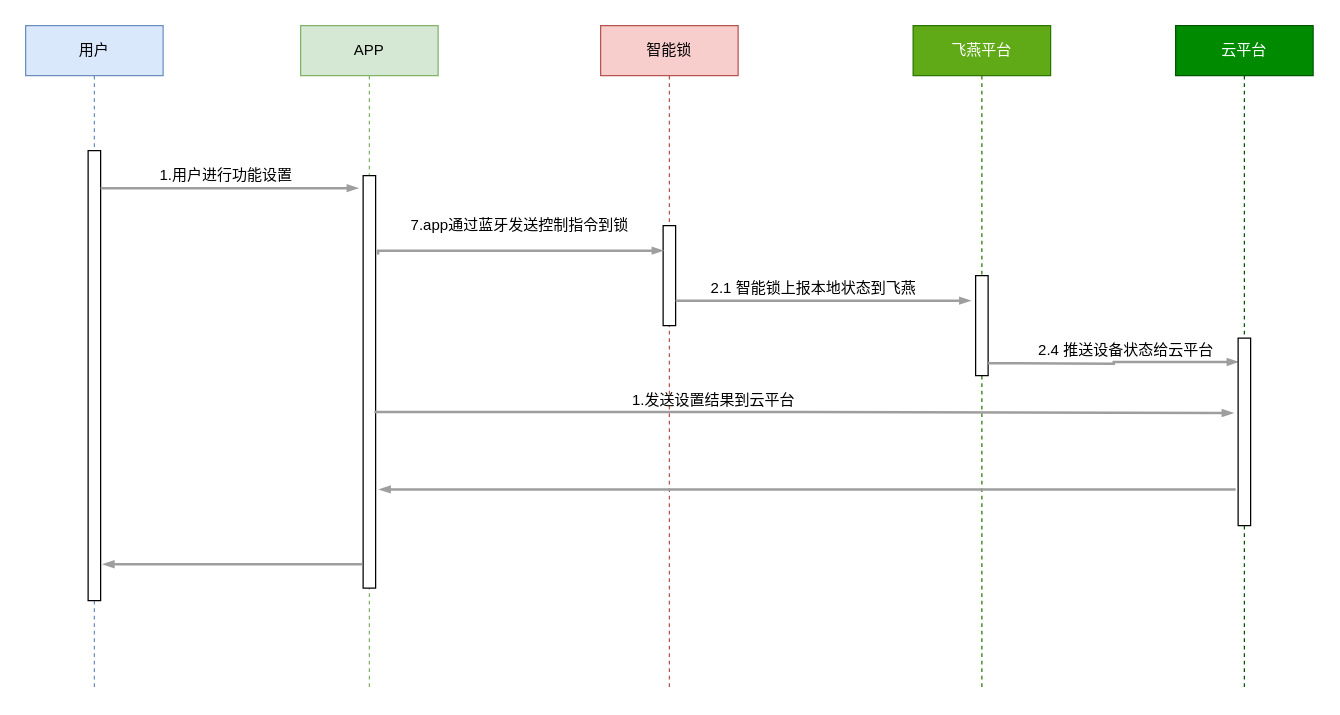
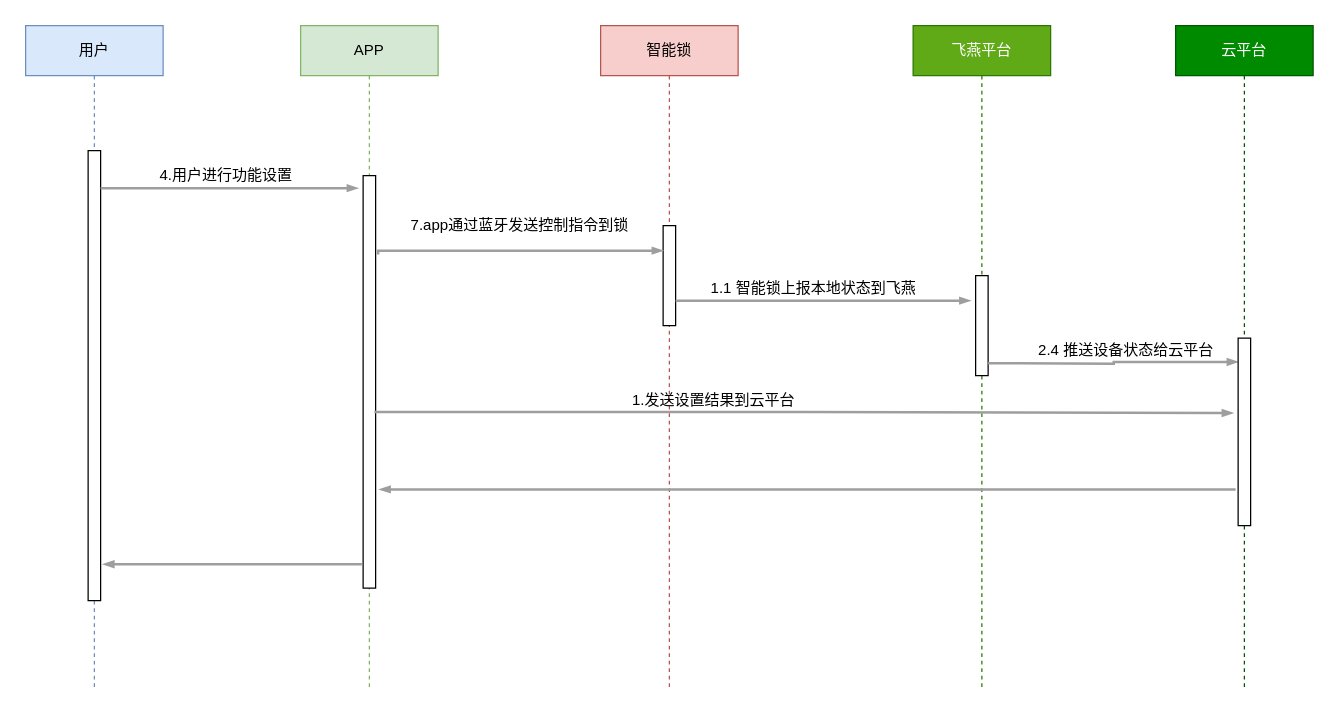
node "1.用户进行功能设置": label "1.用户进行功能设置" -> "4.用户进行功能设置"
node "2.1 智能锁上报本地状态到飞燕": label "2.1 智能锁上报本地状态到飞燕" -> "1.1 智能锁上报本地状态到飞燕"
